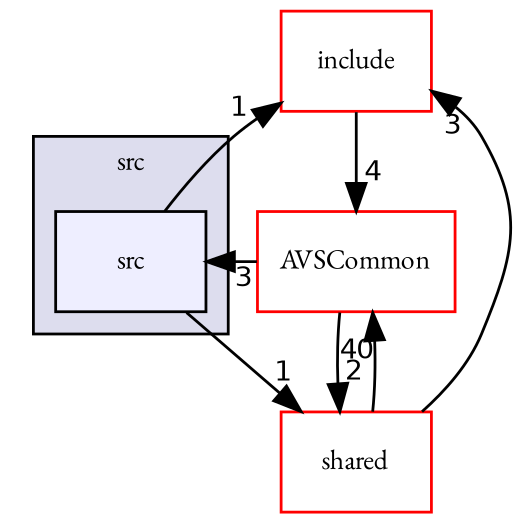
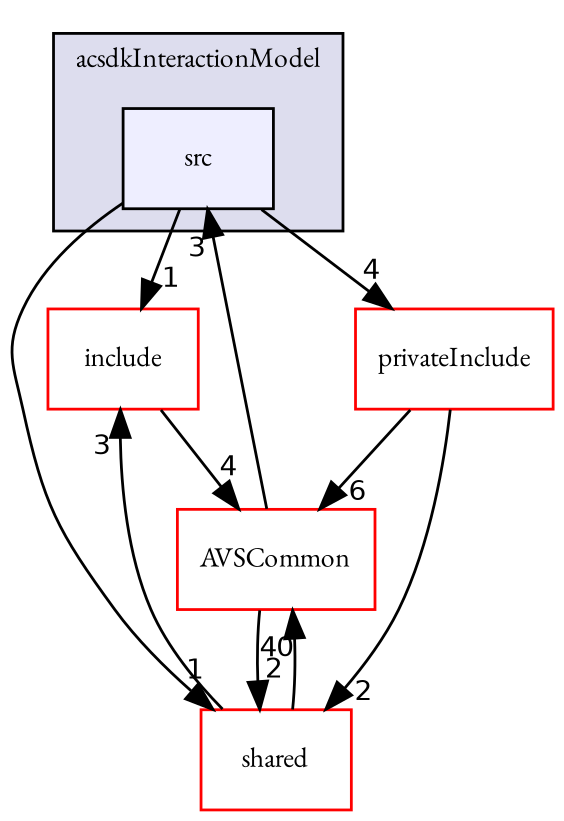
cluster "src": label "src" -> "acsdkInteractionModel"
node "privateInclude": added
